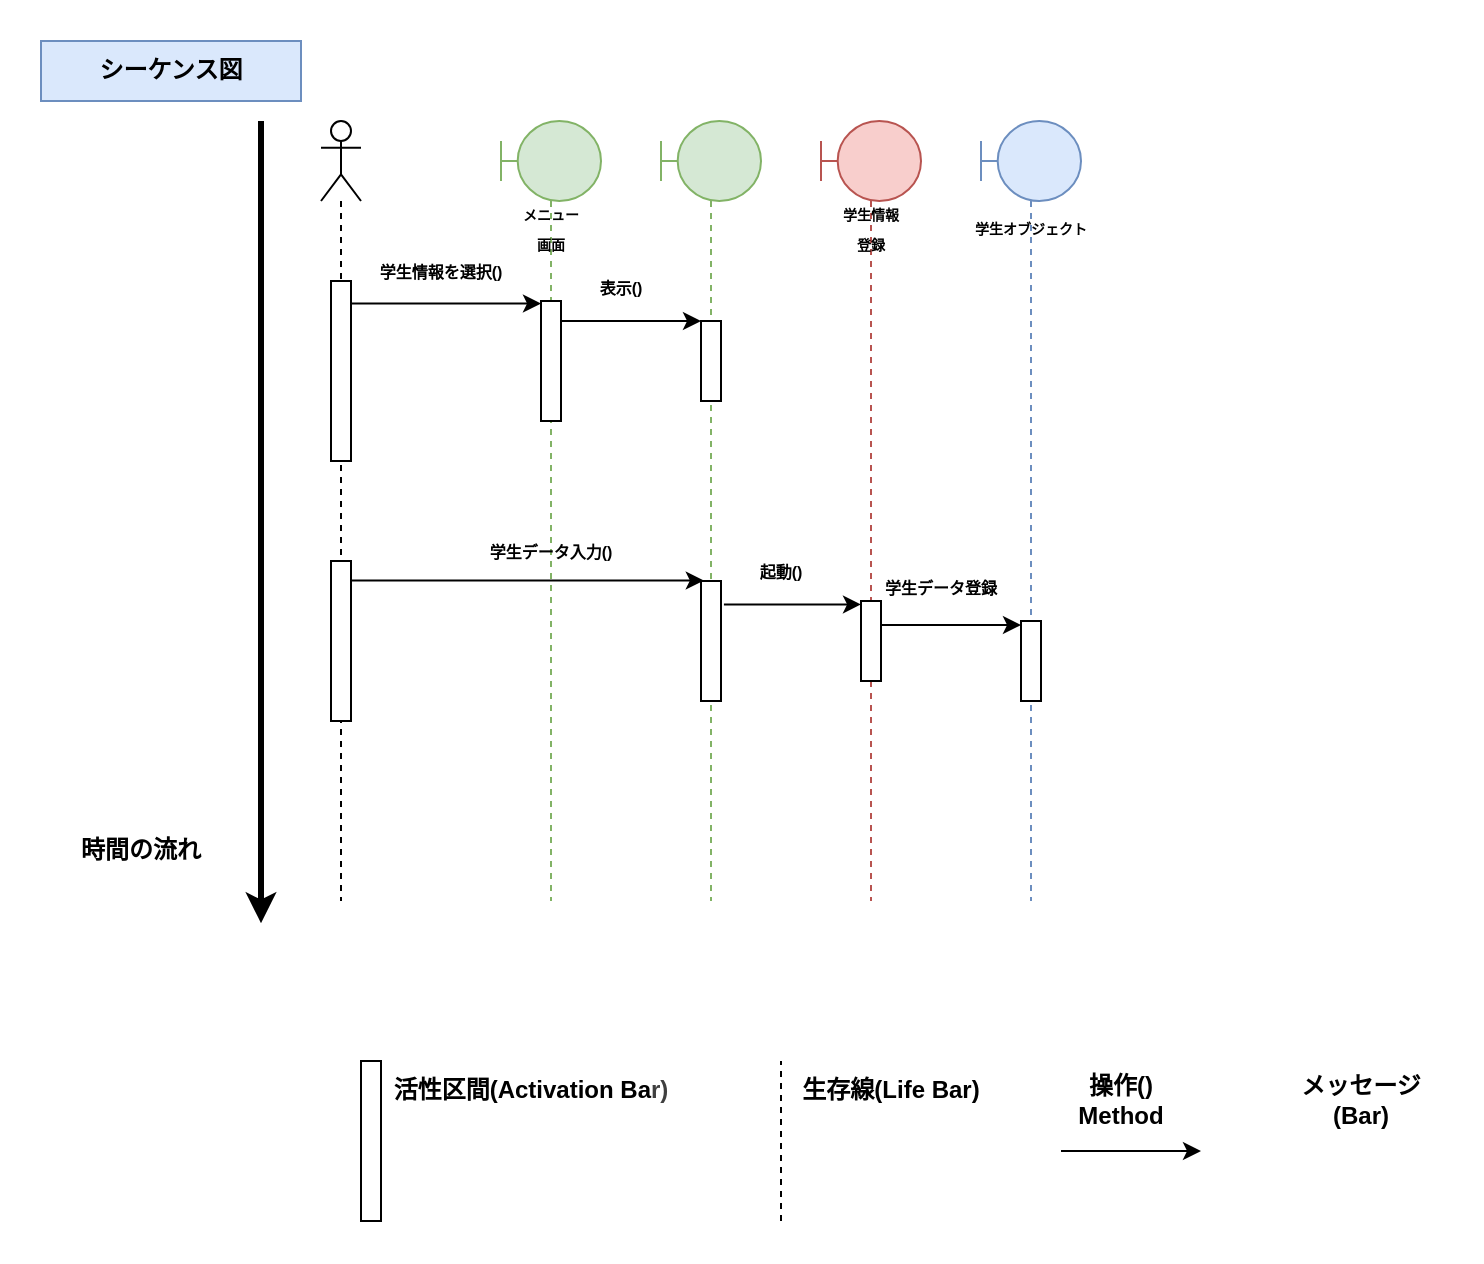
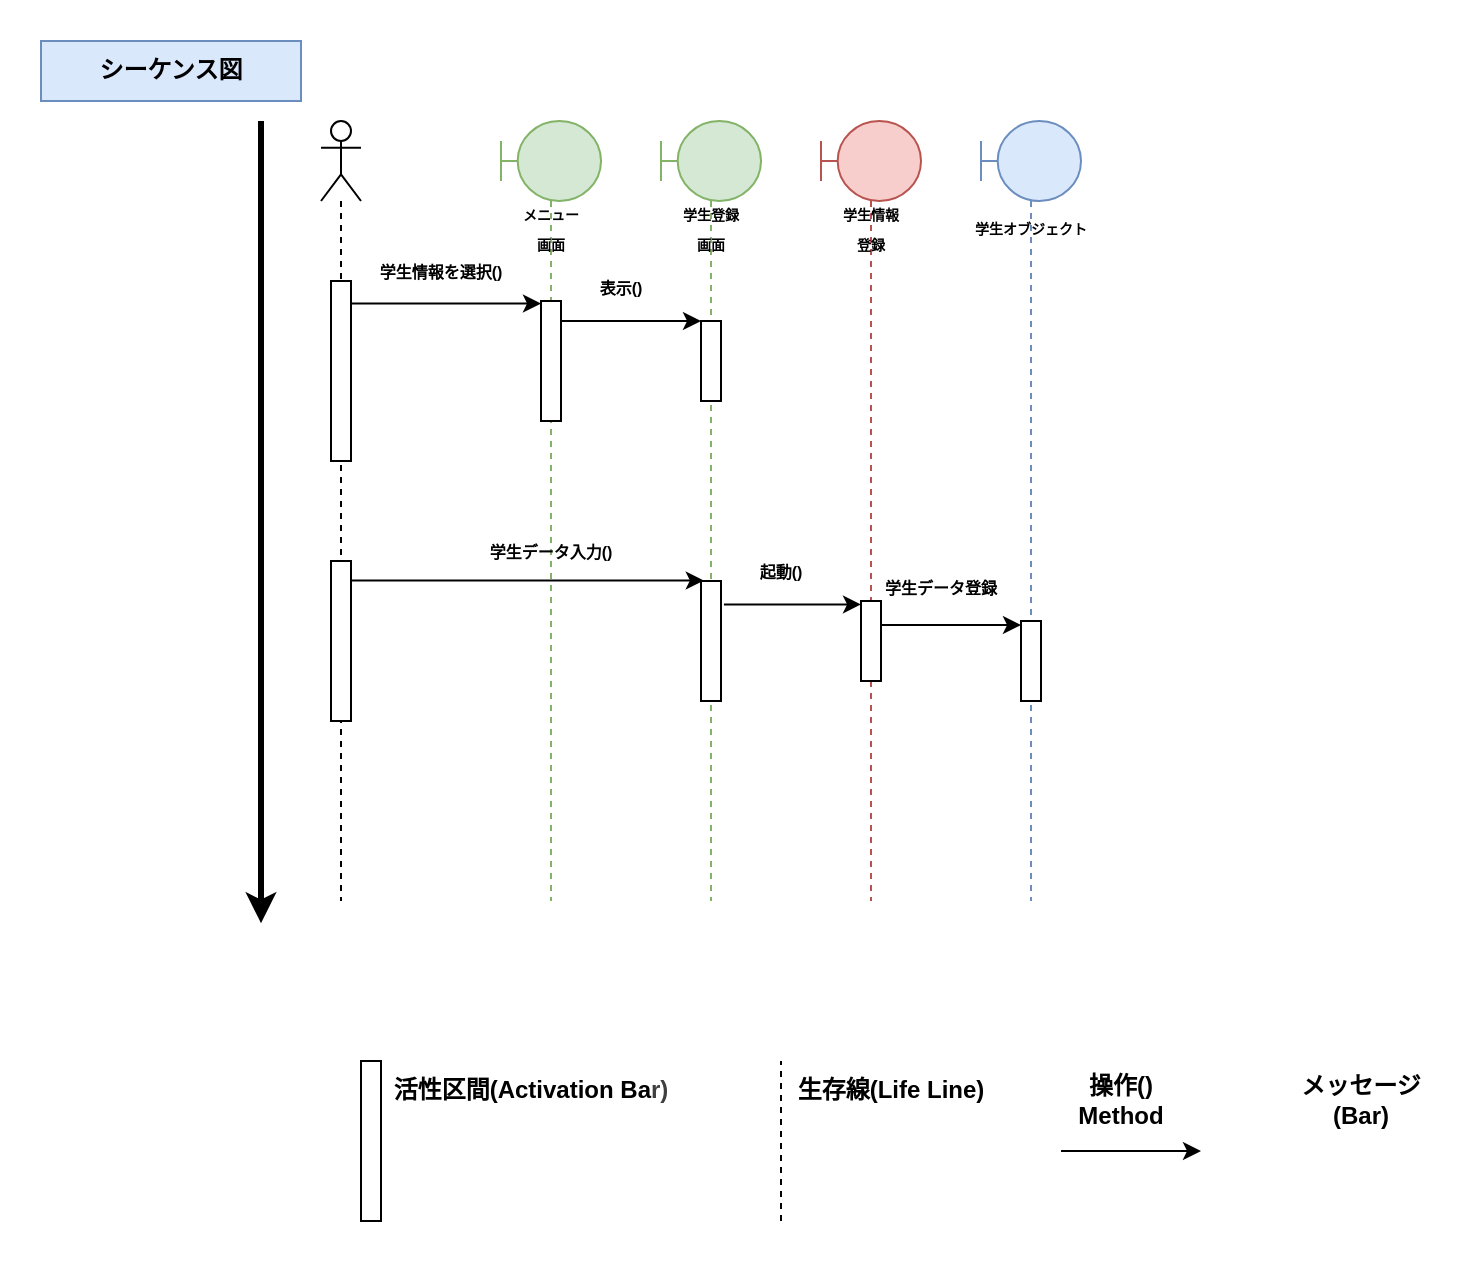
node "学生登録 画面": added
node "時間の流れ": removed
node "生存線(Life Bar)": label "生存線(Life Bar)" -> "生存線(Life Line)"
